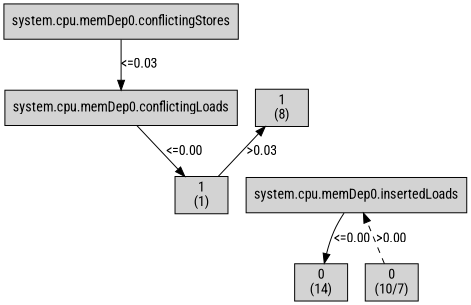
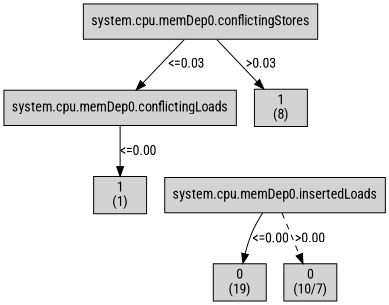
edge "1 (1)" -> "1 (8)": now "system.cpu.memDep0.conflictingStores" -> "1 (8)"
edge "0 (10/7)" -> "system.cpu.memDep0.insertedLoads": reversed
node "0 (14)": label "0 (14)" -> "0 (19)"
